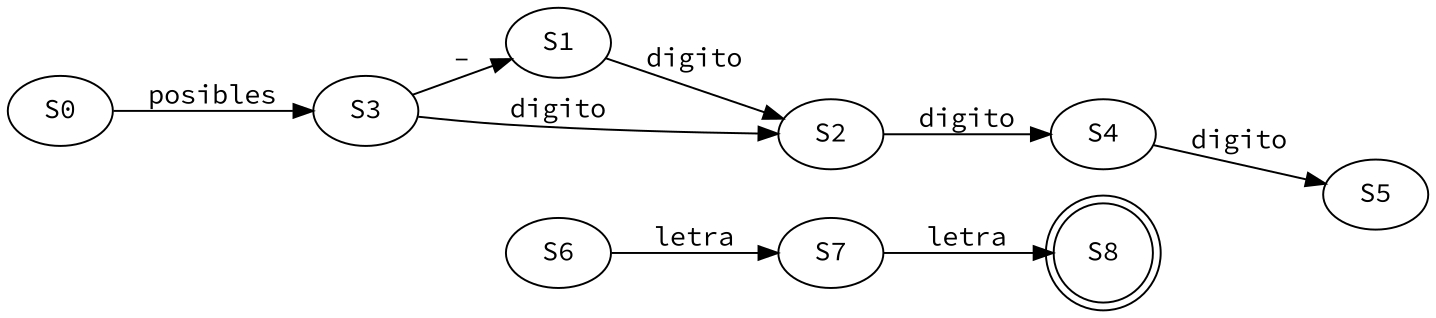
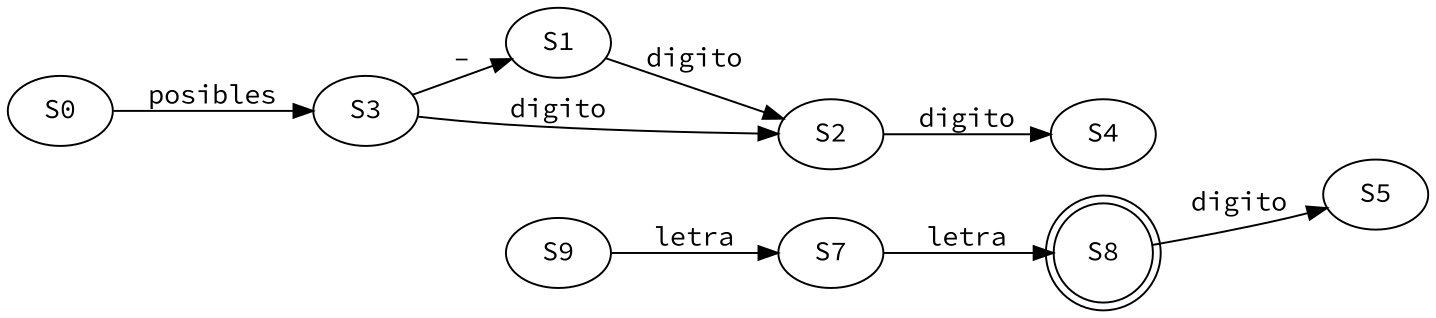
edge "S4" -> "S5": now "S8" -> "S5"
node "S6": label "S6" -> "S9"
